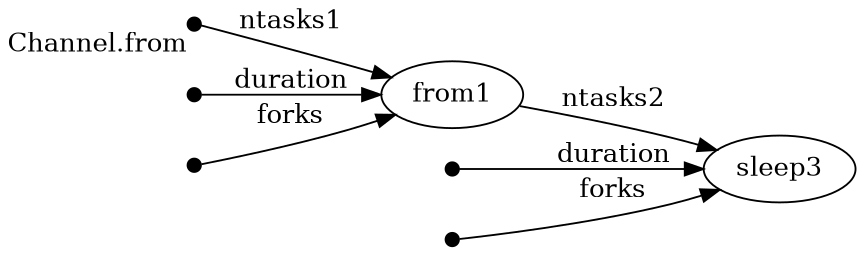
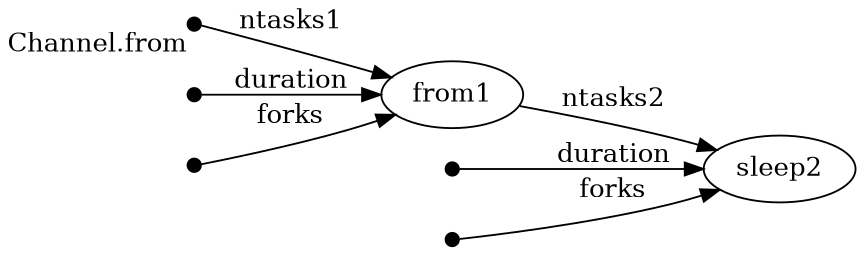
node "sleep3": label "sleep3" -> "sleep2"
